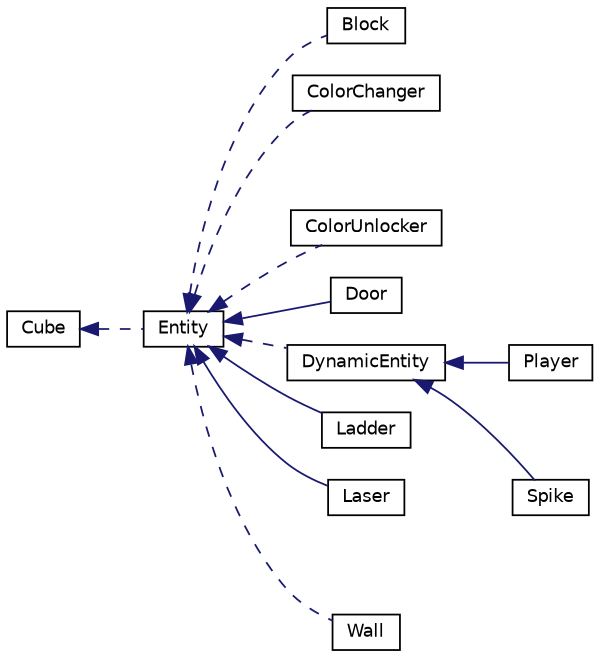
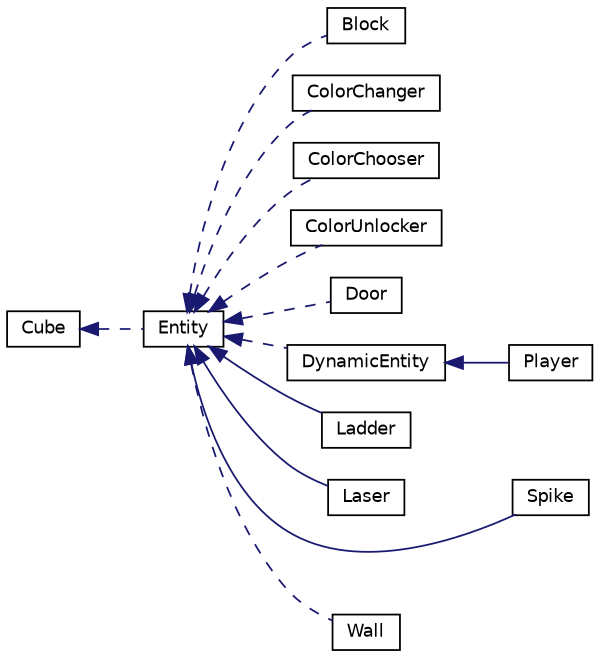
node "ColorChooser": added
edge "Door" -> "Entity": style solid -> dashed
edge "Spike" -> "DynamicEntity": now "Spike" -> "Entity"
